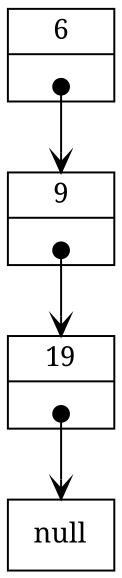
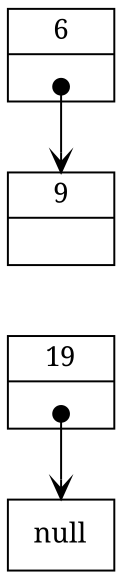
edge "9" -- "19": removed
